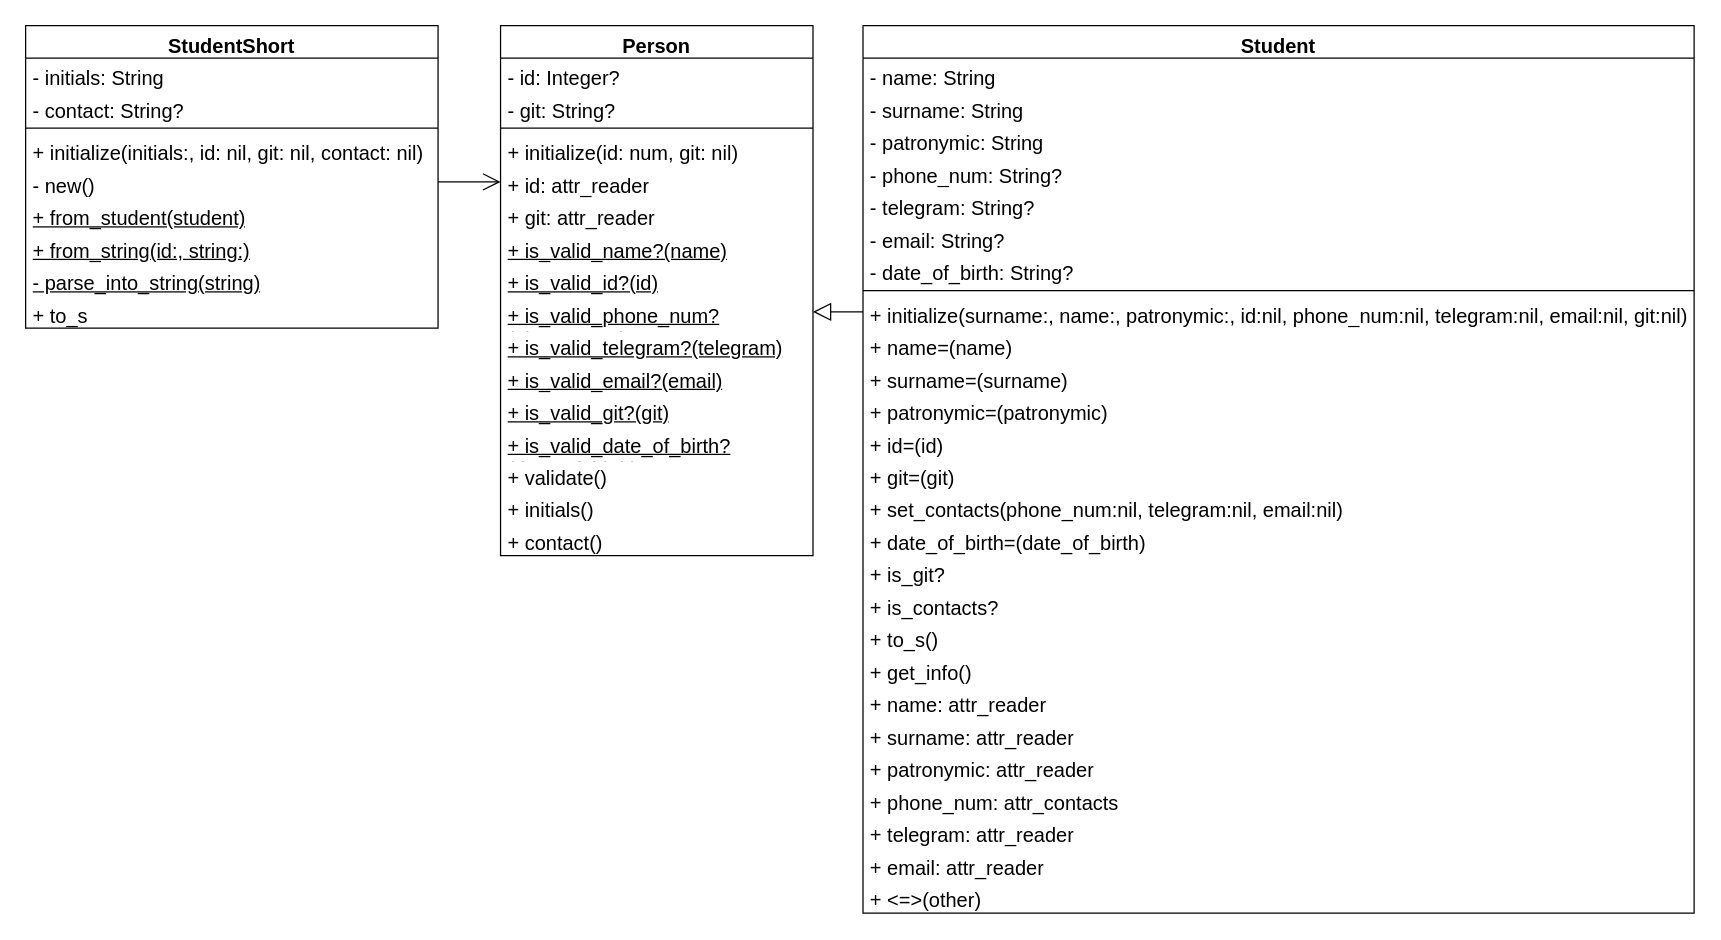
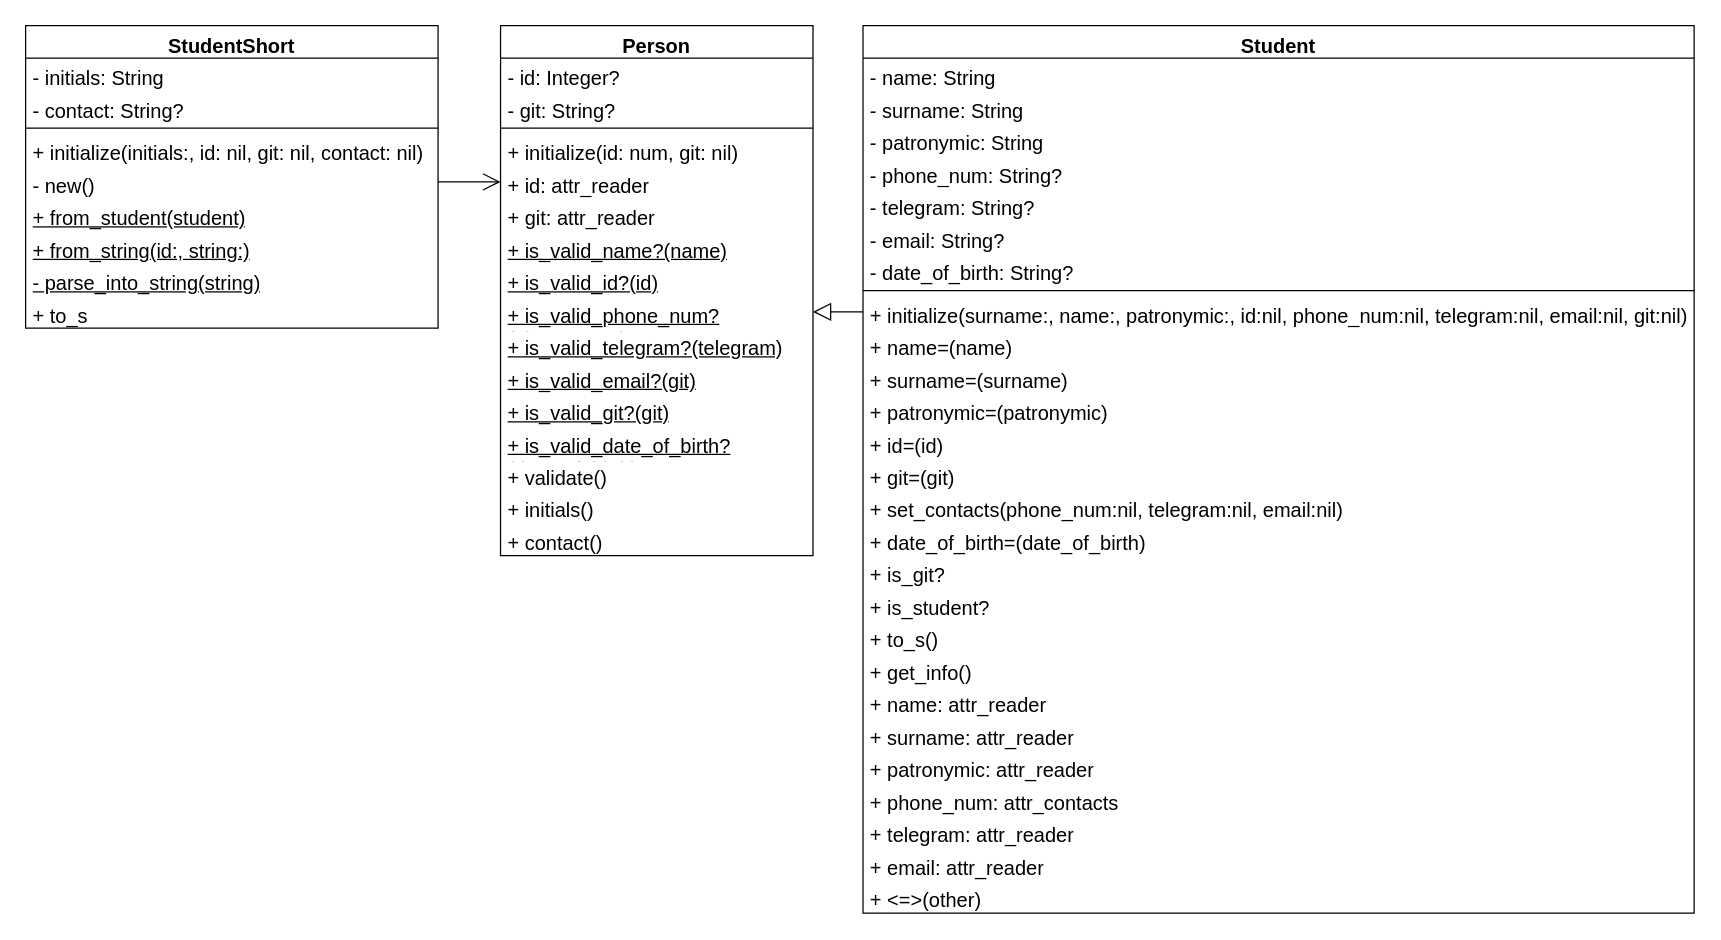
node "+ is_valid_email?(email)": label "+ is_valid_email?(email)" -> "+ is_valid_email?(git)"
node "+ is_contacts?": label "+ is_contacts?" -> "+ is_student?"
